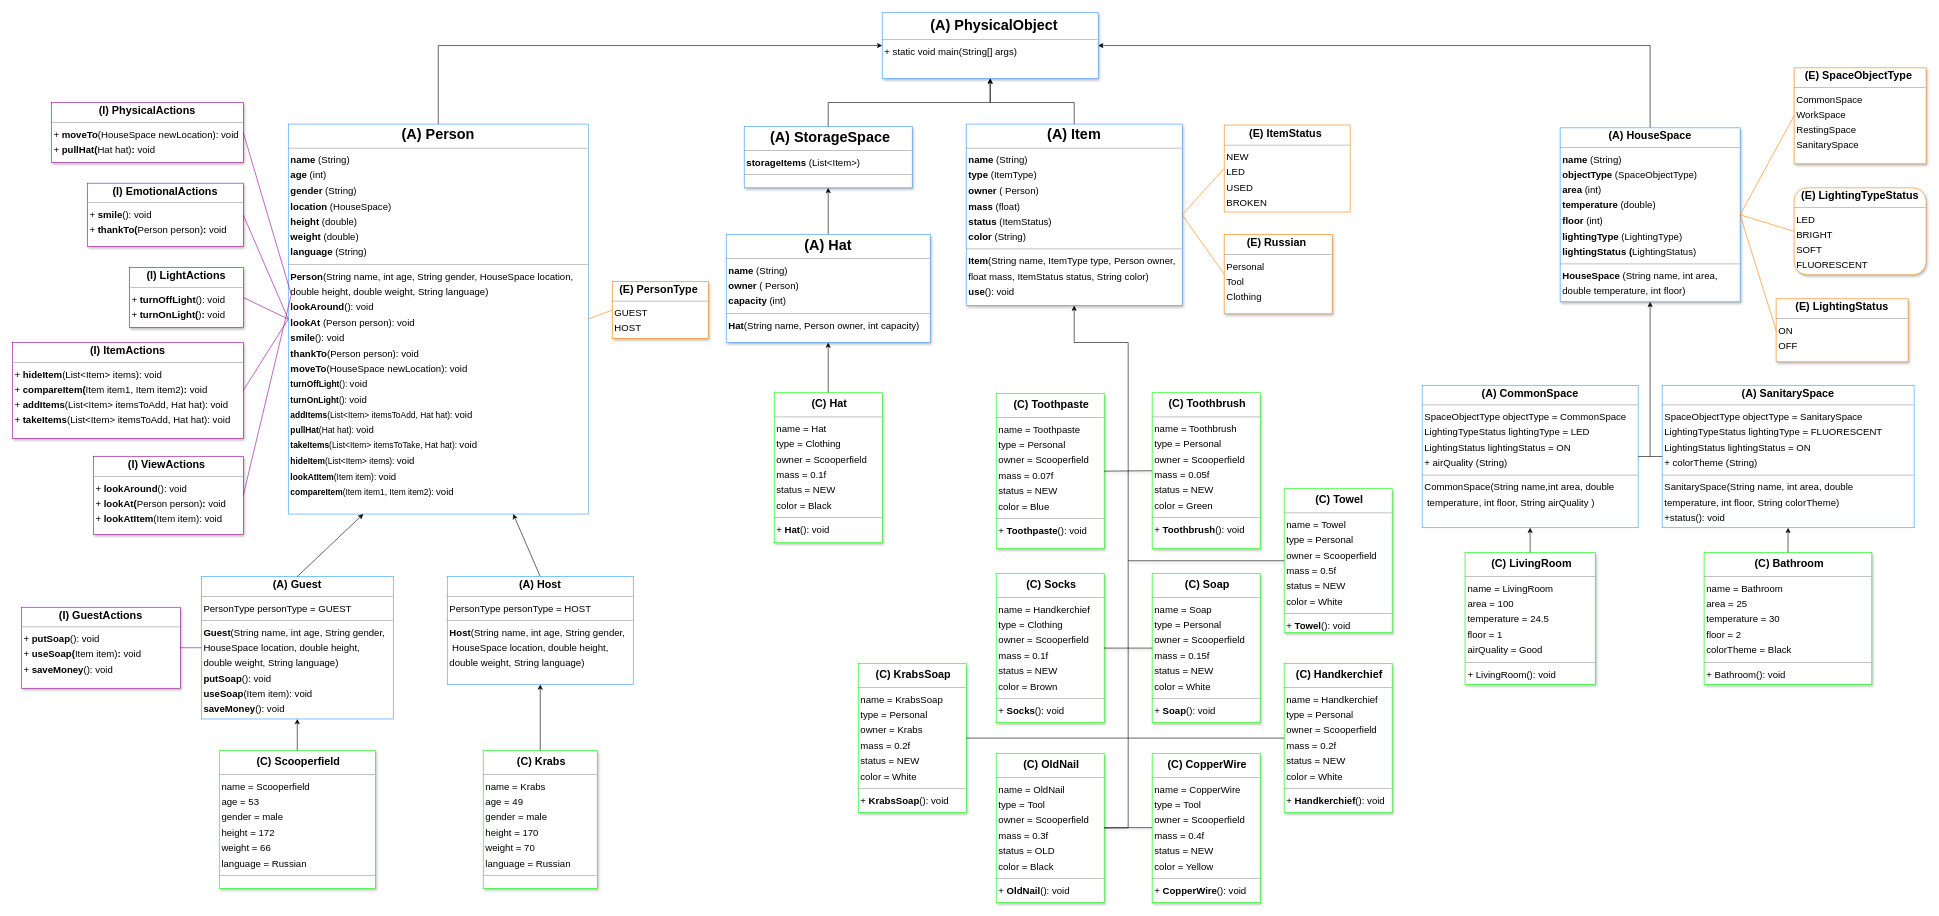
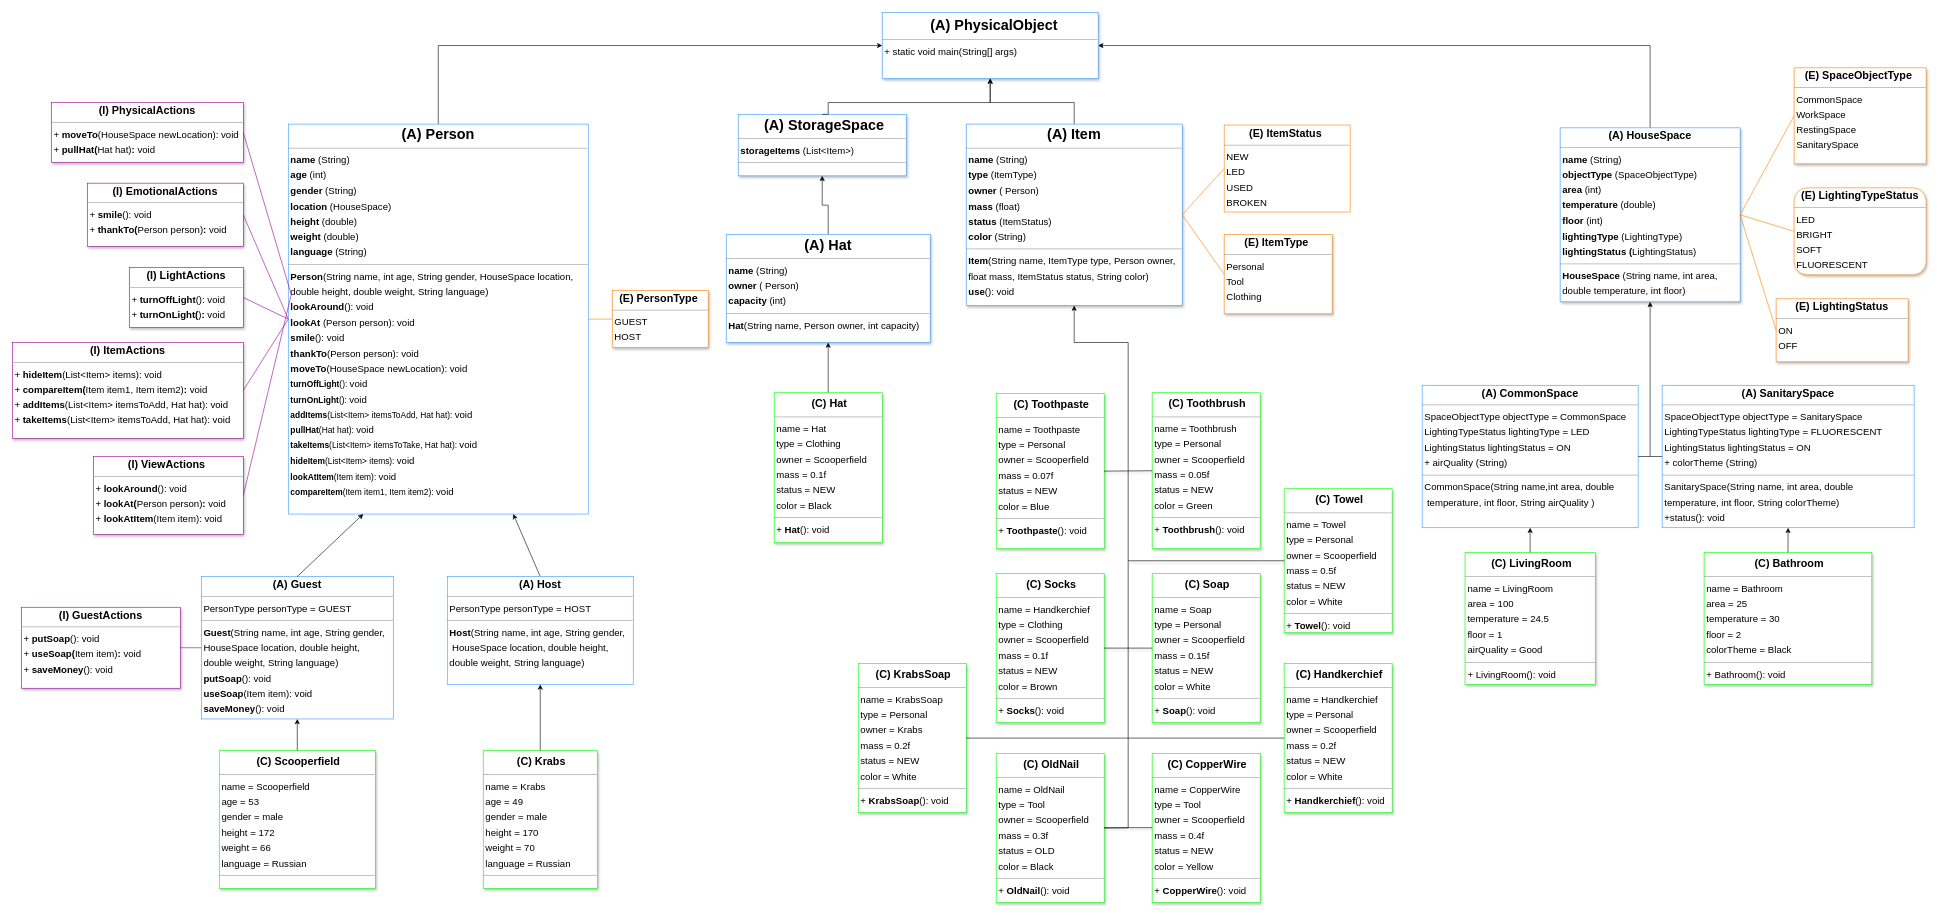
node "(A) StorageSpace storageItems (List<Item>)": moved (828, 157) -> (822, 145)
node "(E) Russian Personal Tool Clothing": label "(E) Russian Personal Tool Clothing" -> "(E) ItemType Personal Tool Clothing"
node "(E) PersonType GUEST HOST": moved (660, 310) -> (660, 319)
